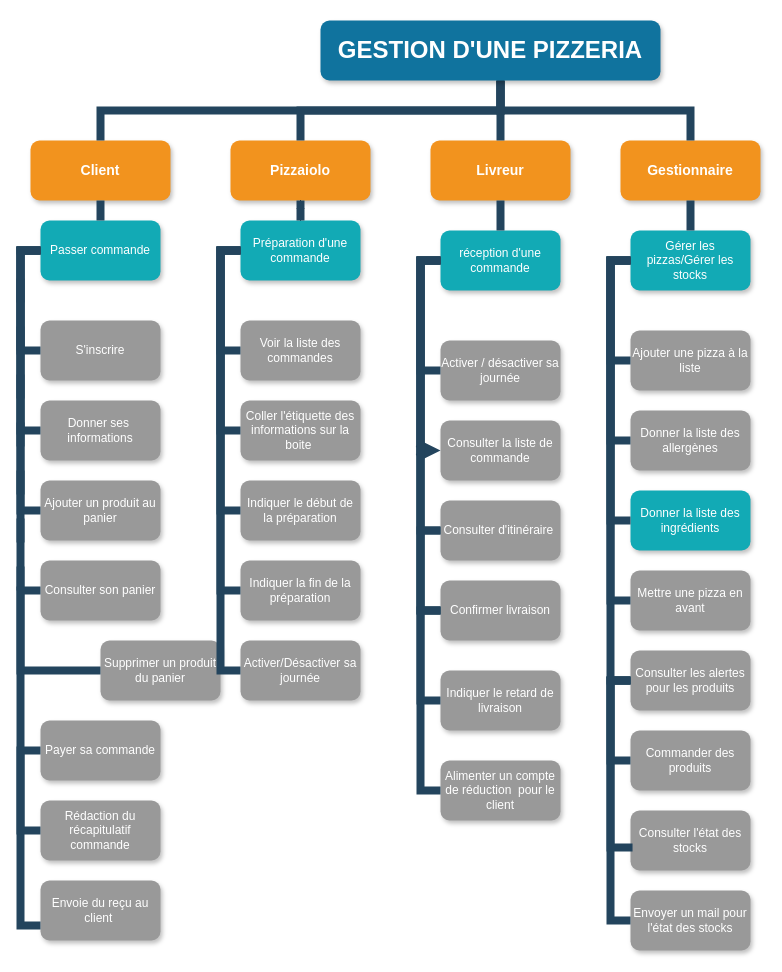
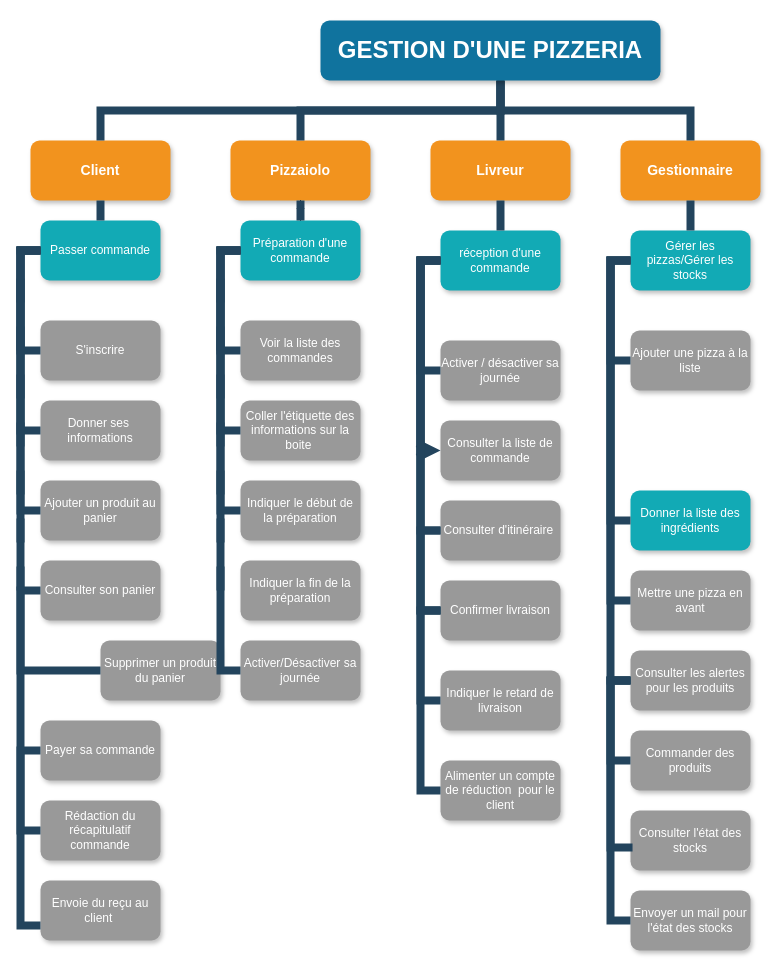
edge "Gérer les pizzas/Gérer les stocks" -- "Donner la liste des allergènes": removed
node "Donner la liste des allergènes": removed
edge "Préparation d'une commande" -- "Indiquer la fin de la préparation": style solid -> dashed
